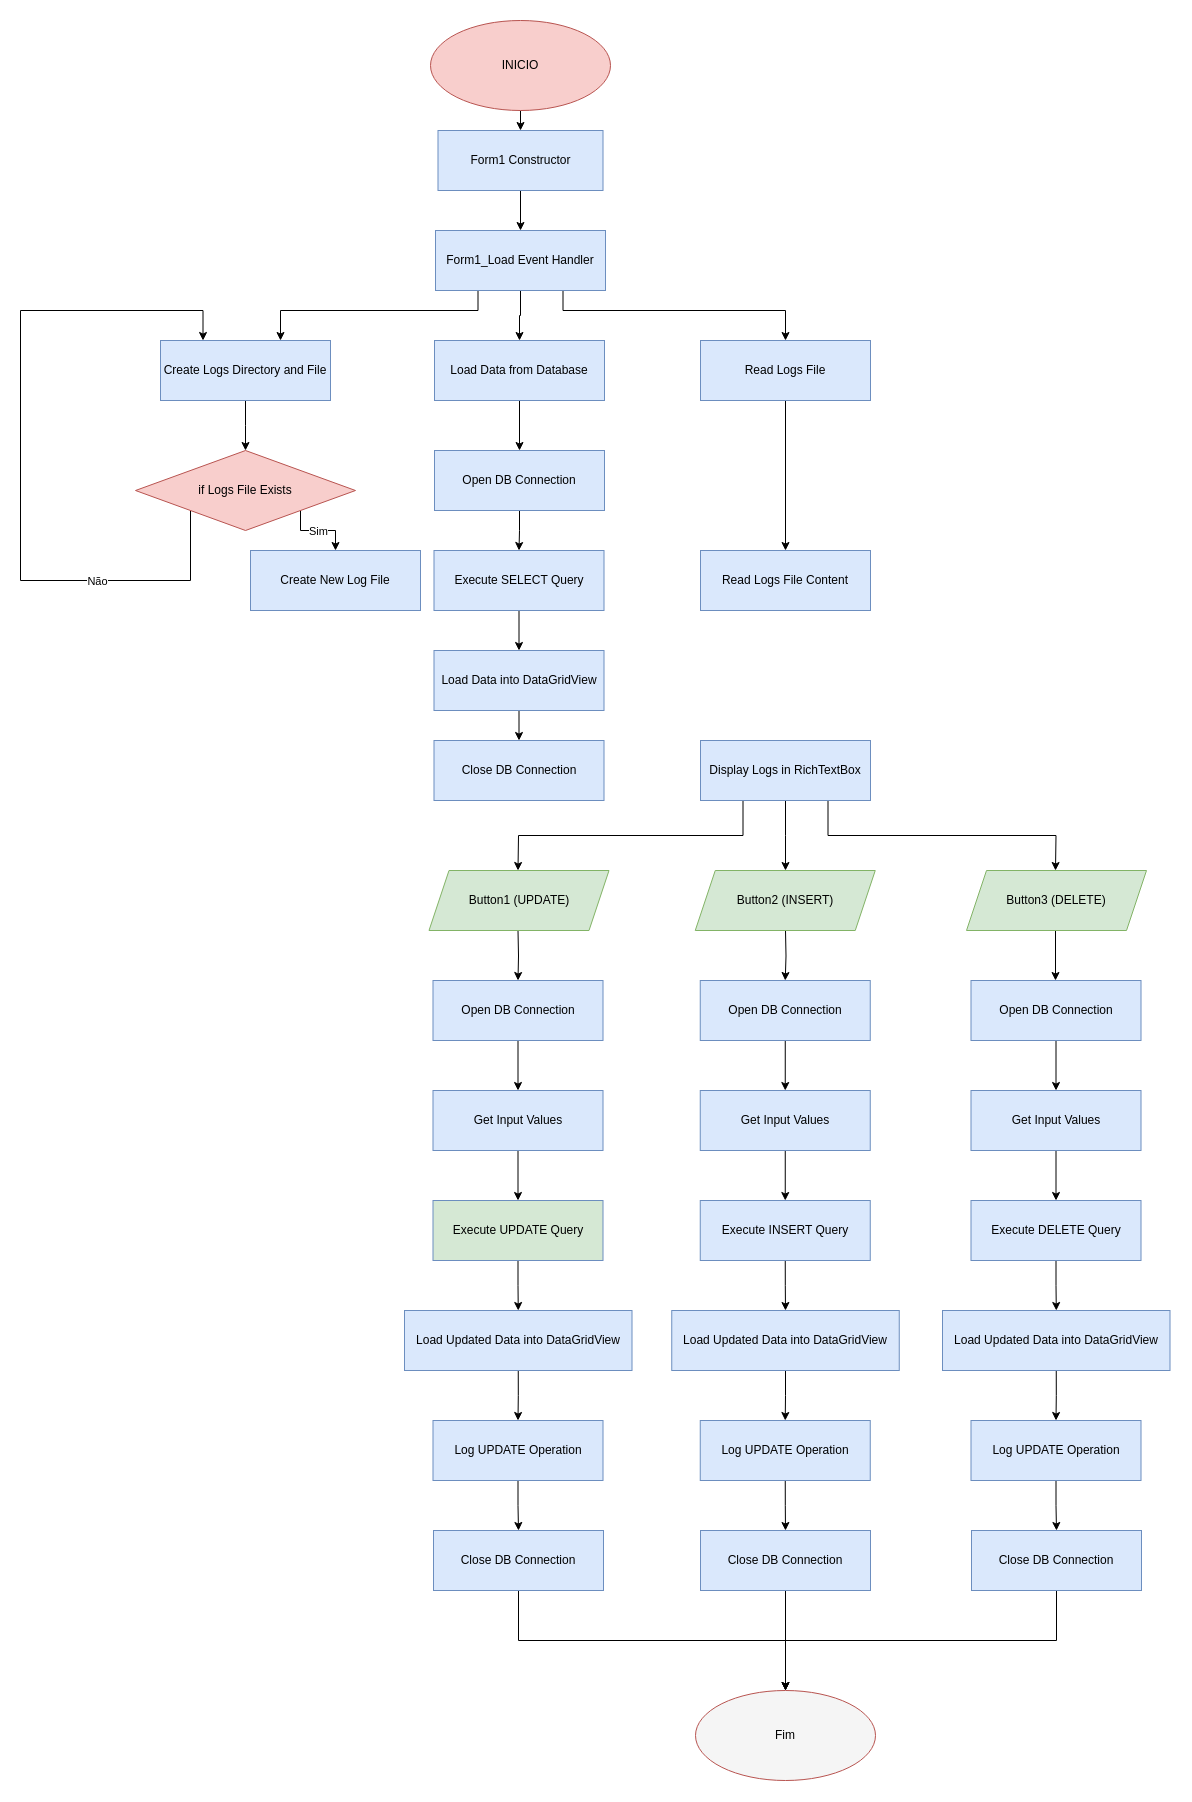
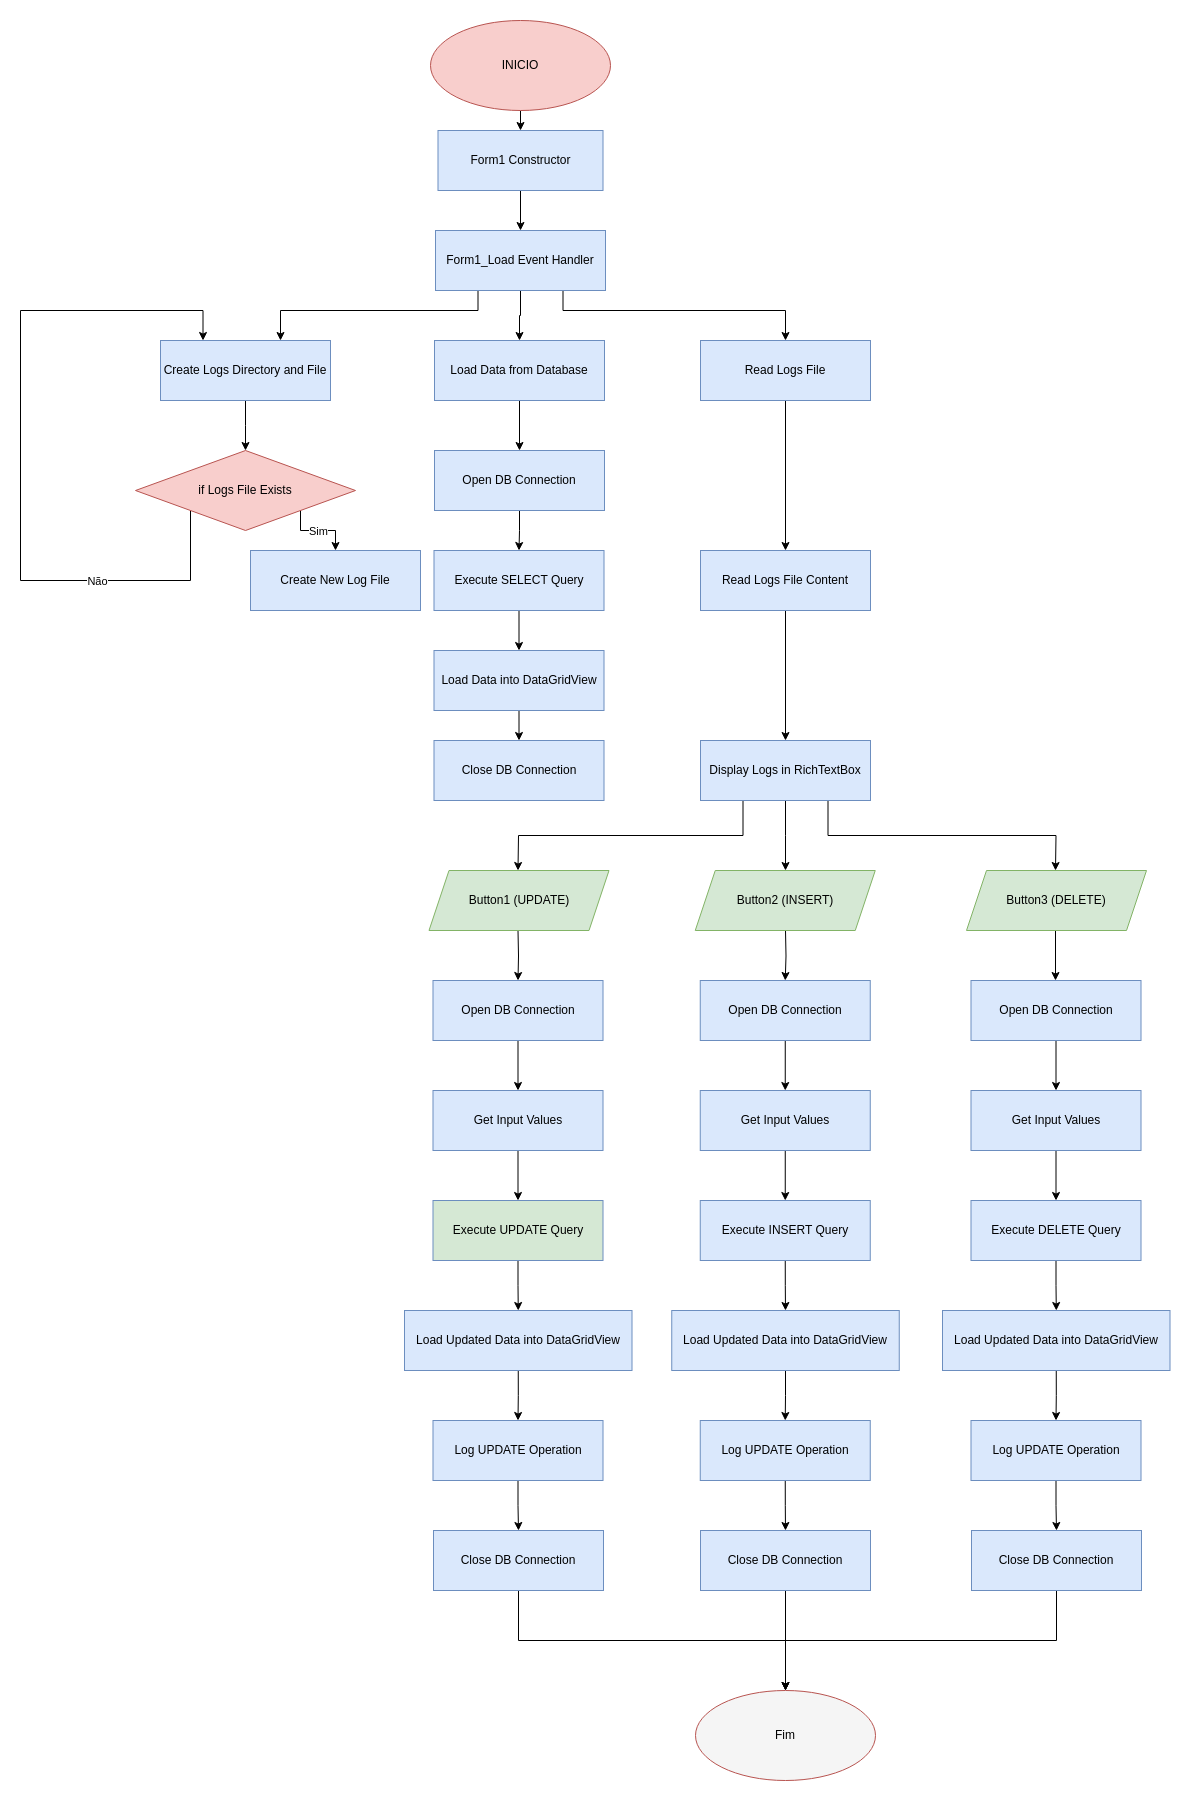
edge "Read Logs File Content" -> "Display Logs in RichTextBox": added
